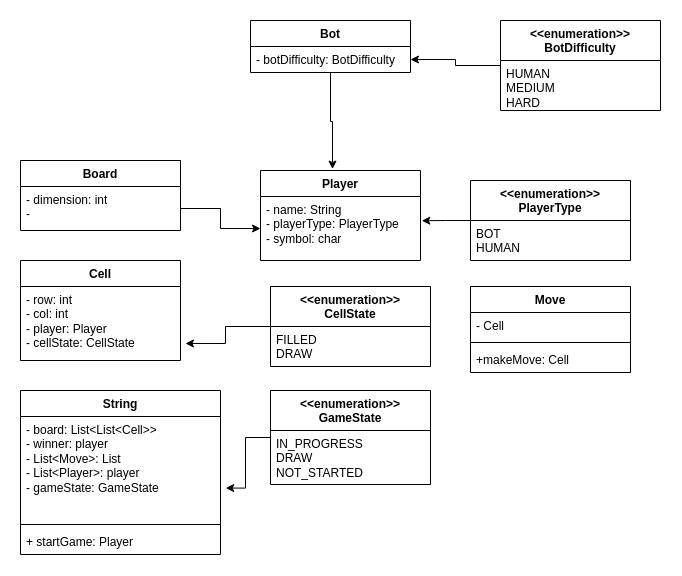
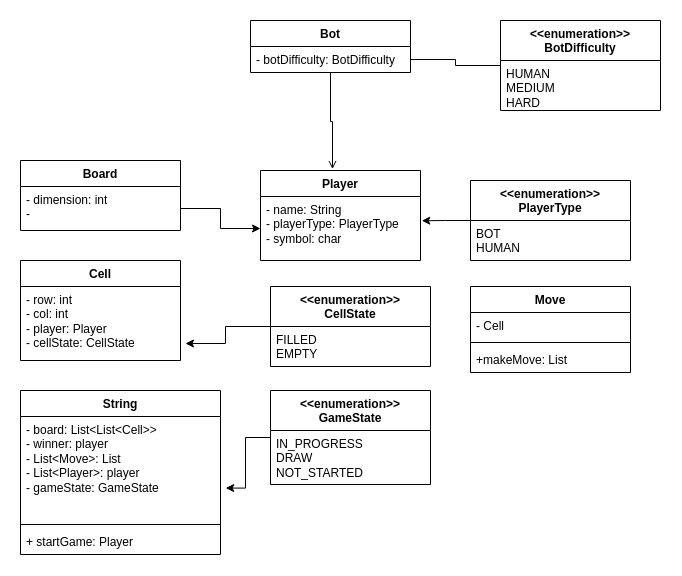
edge "<<enumeration>> BotDifficulty" -> "- botDifficulty: BotDifficulty": arrowhead classic -> none
edge "Bot" -> "Player": arrowhead classic -> open
node "FILLED DRAW": label "FILLED DRAW" -> "FILLED EMPTY"
node "+makeMove: Cell": label "+makeMove: Cell" -> "+makeMove: List"
